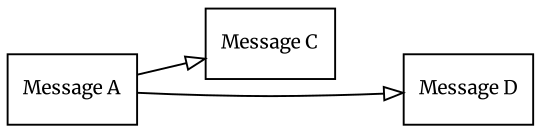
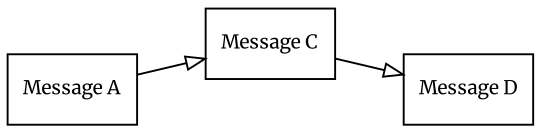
edge "Message A" -> "Message D": now "Message C" -> "Message D"
